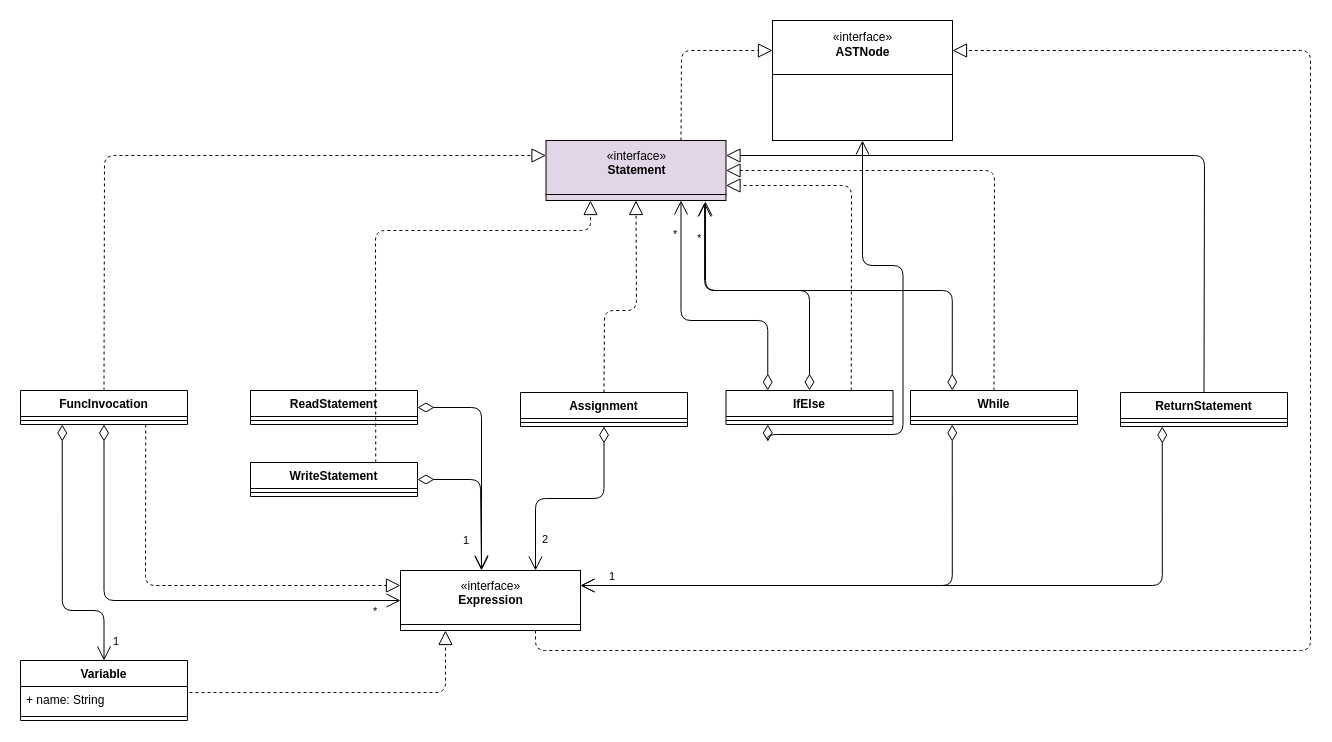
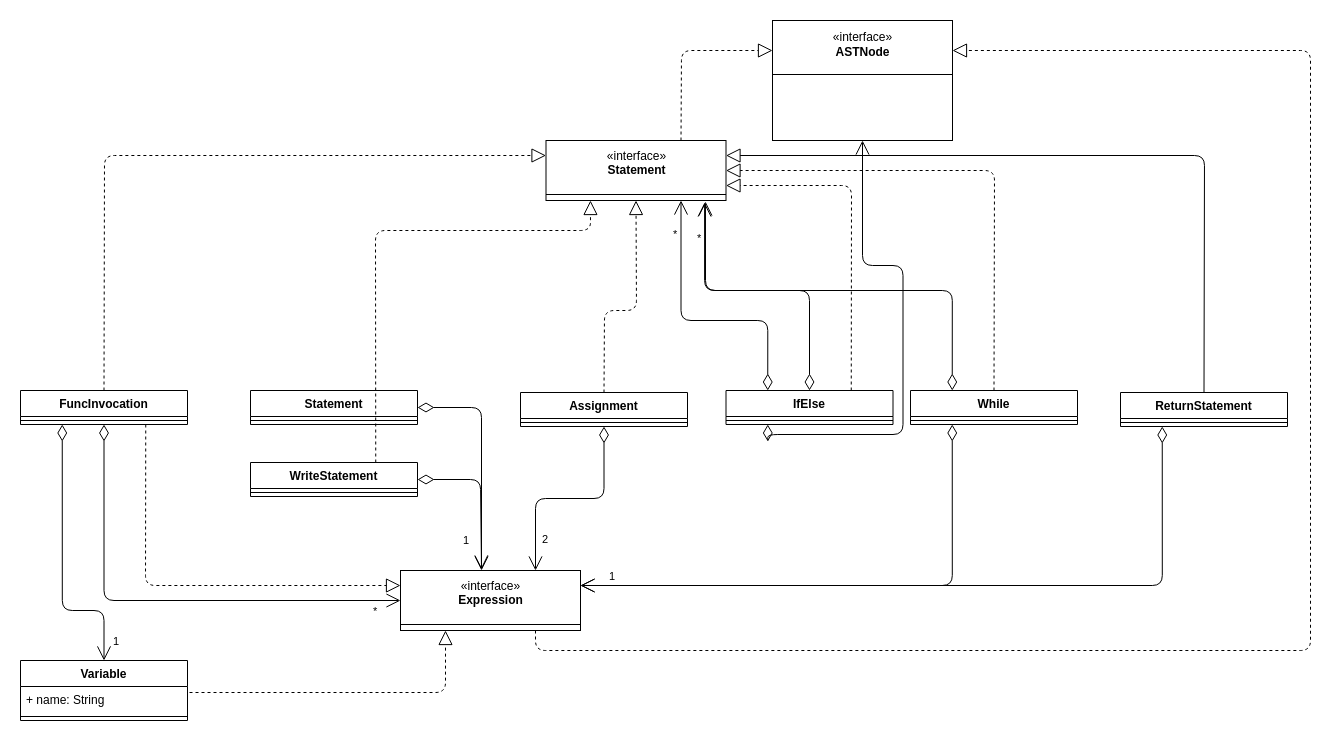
node "«interface» Statement": fillcolor #e1d5e7 -> #ffffff
node "ReadStatement": label "ReadStatement" -> "Statement"
